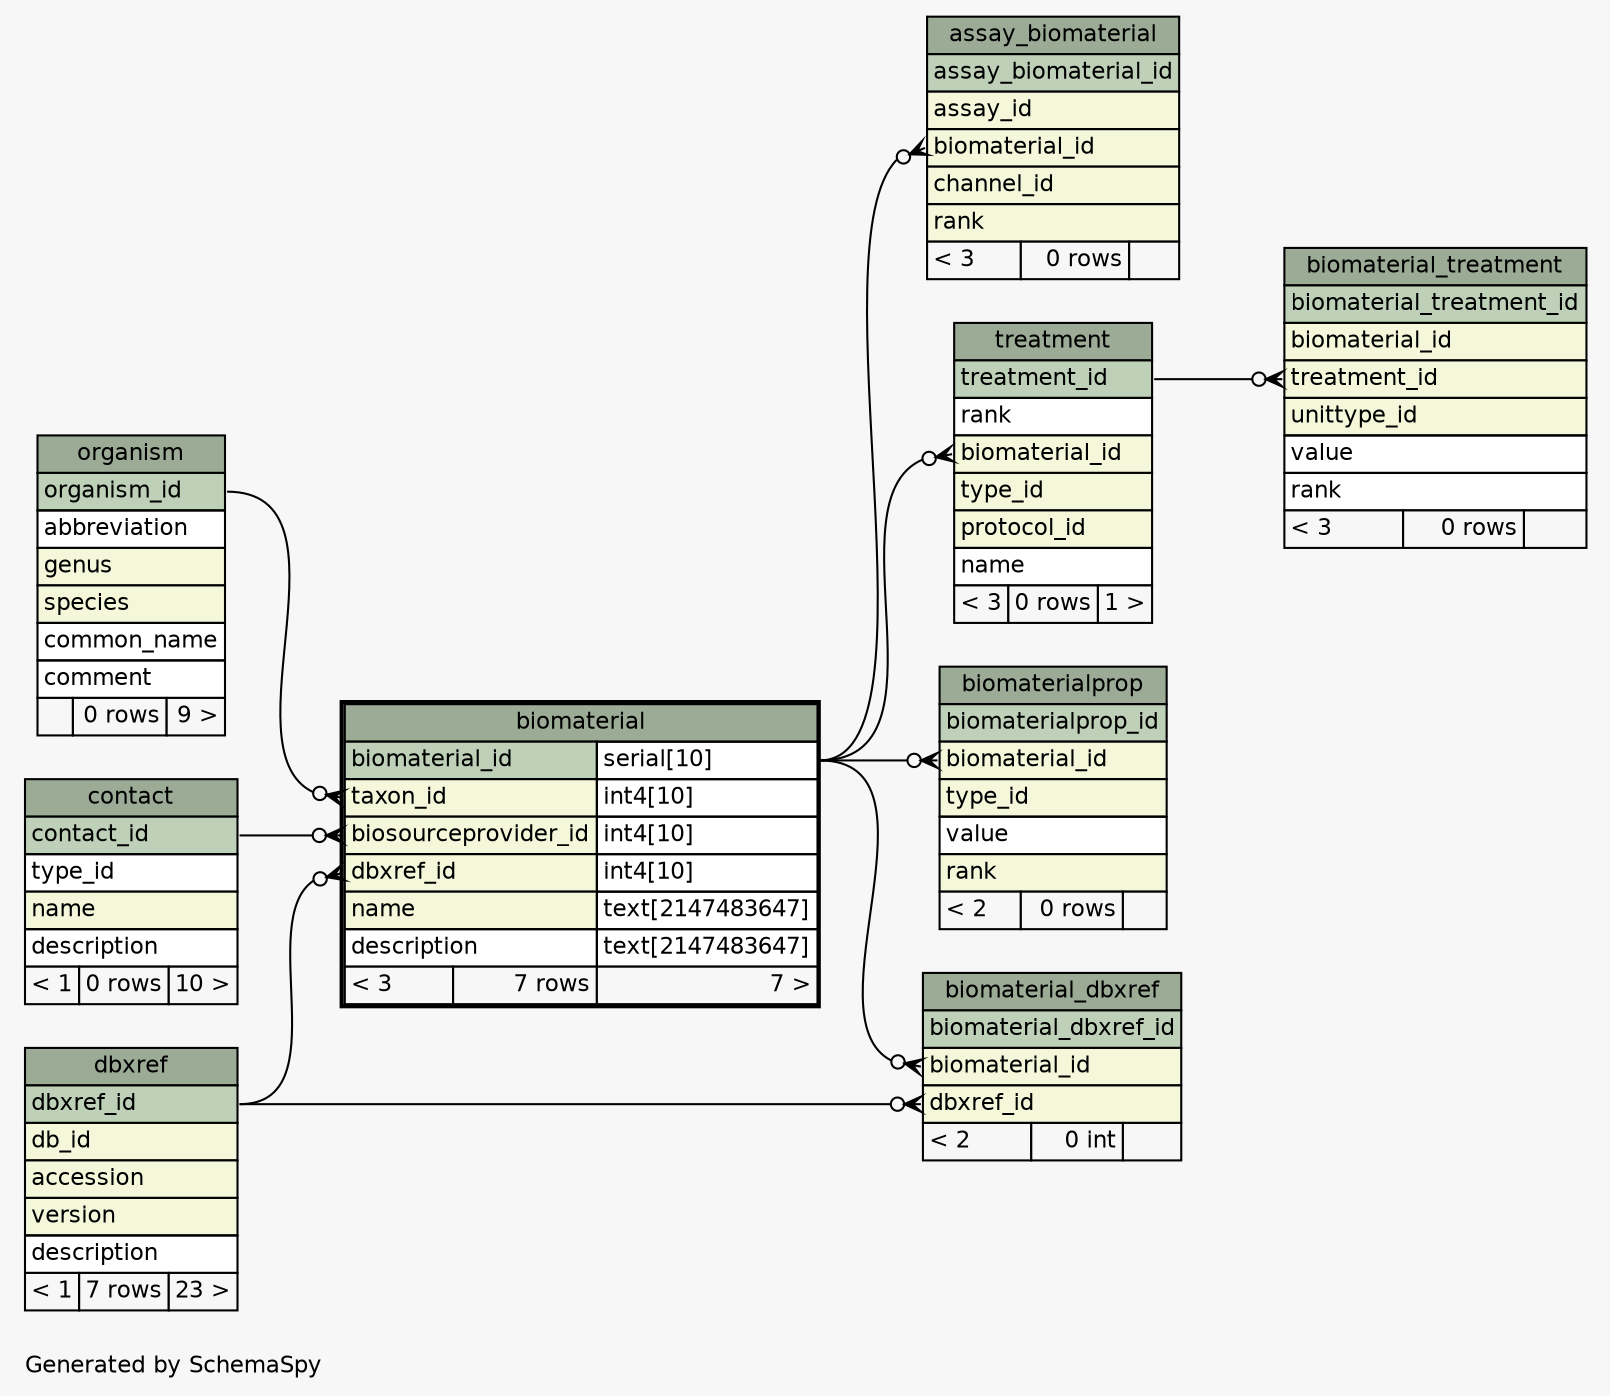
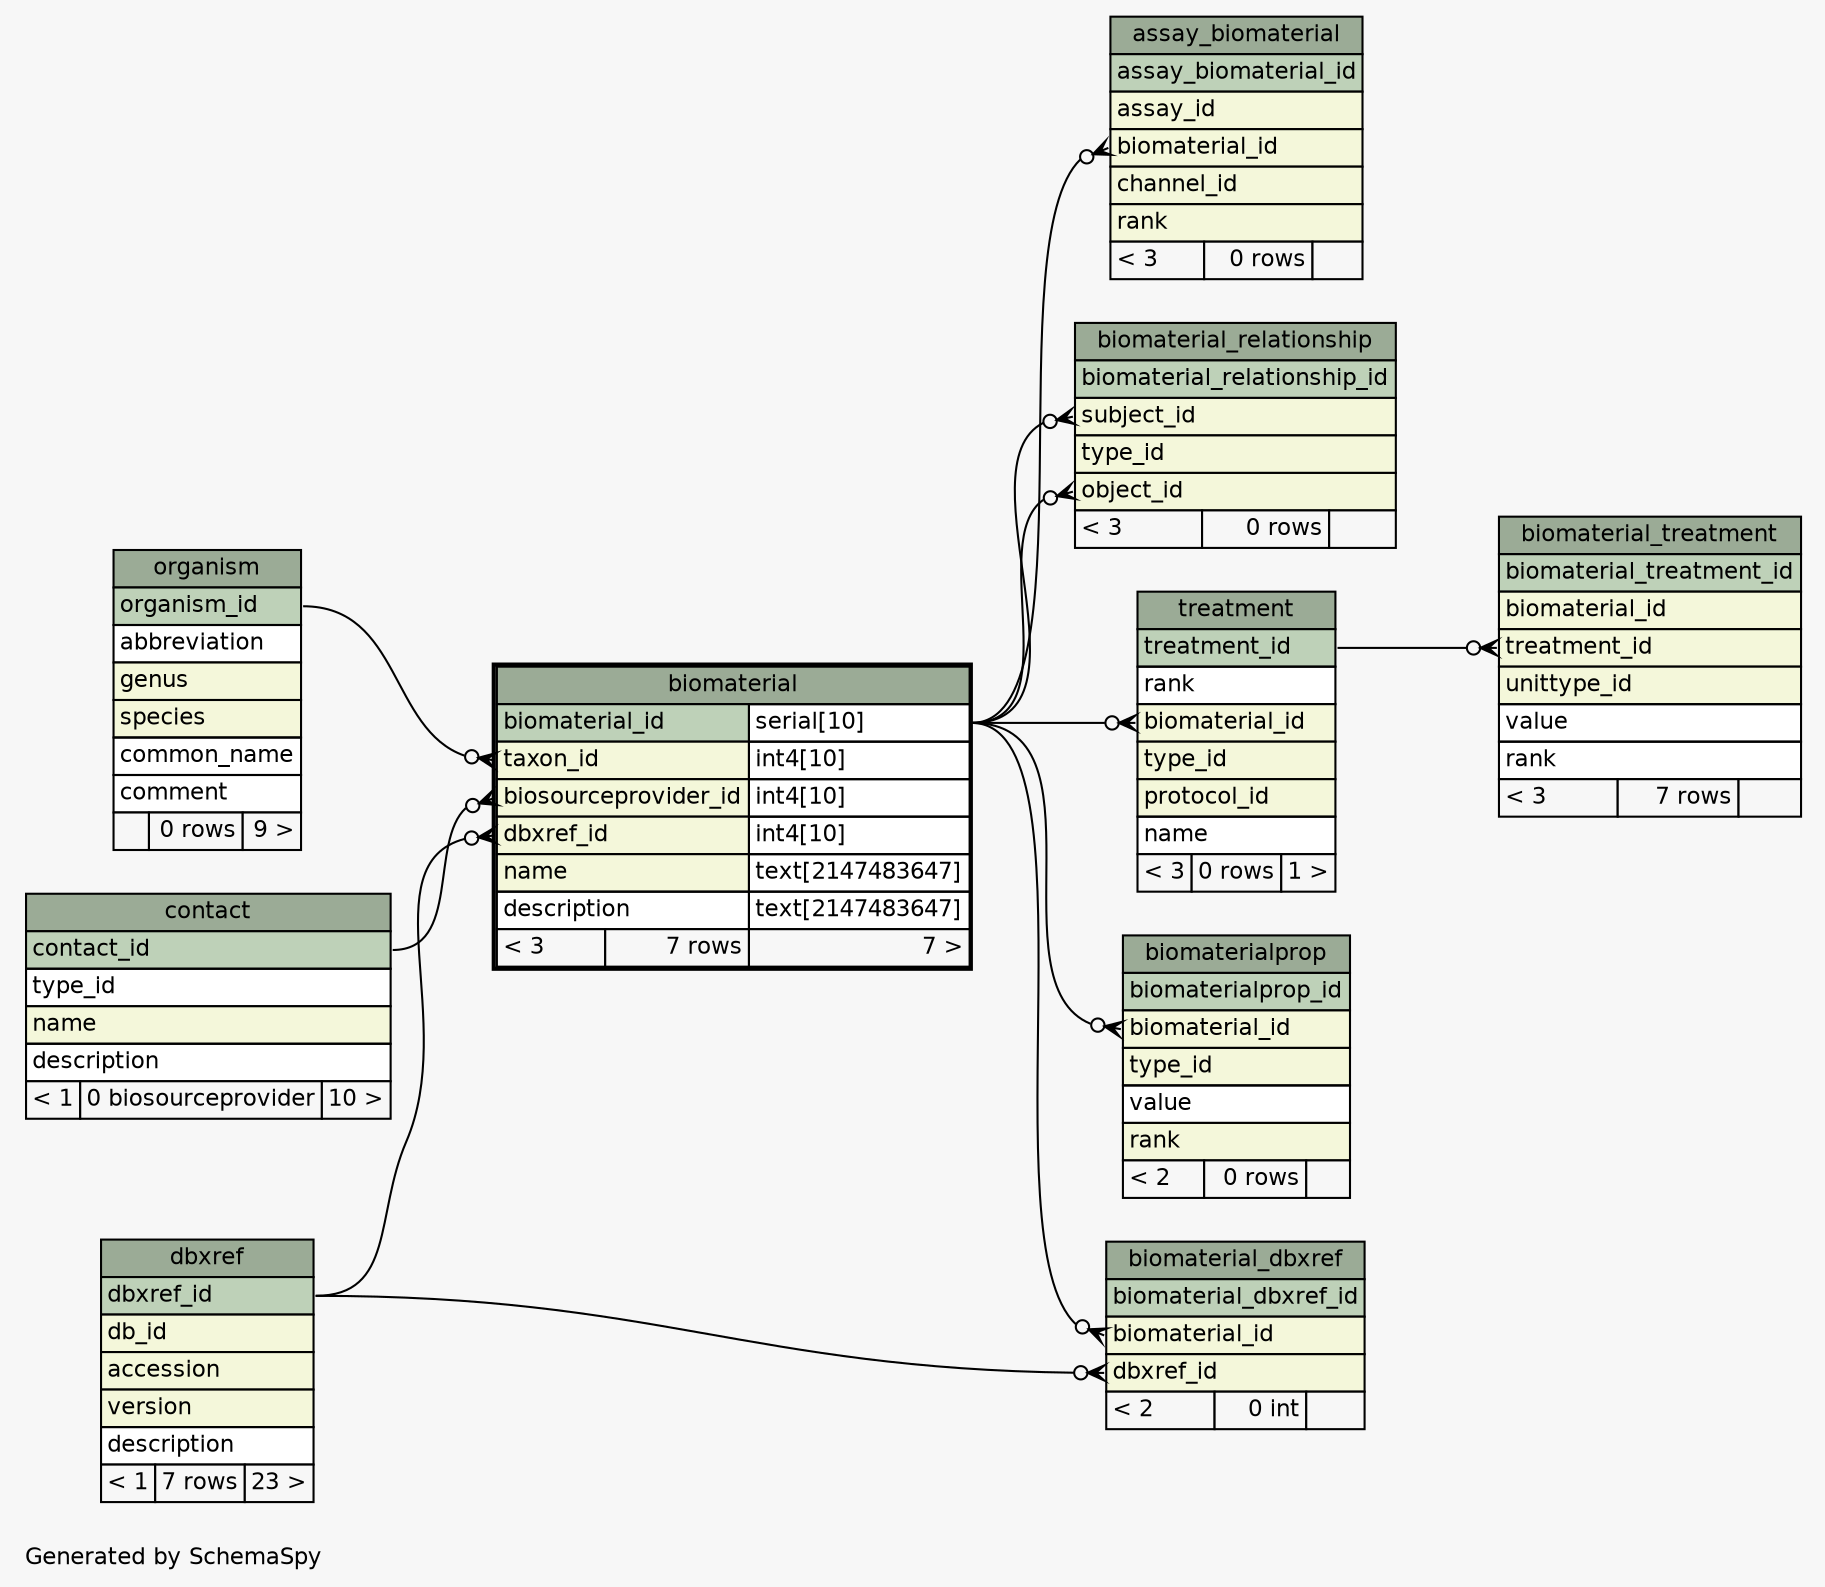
node "biomaterial_relationship": added
node "biomaterial_treatment": text "0 rows" -> "7 rows"
node "contact": text "0 rows" -> "0 biosourceprovider"
